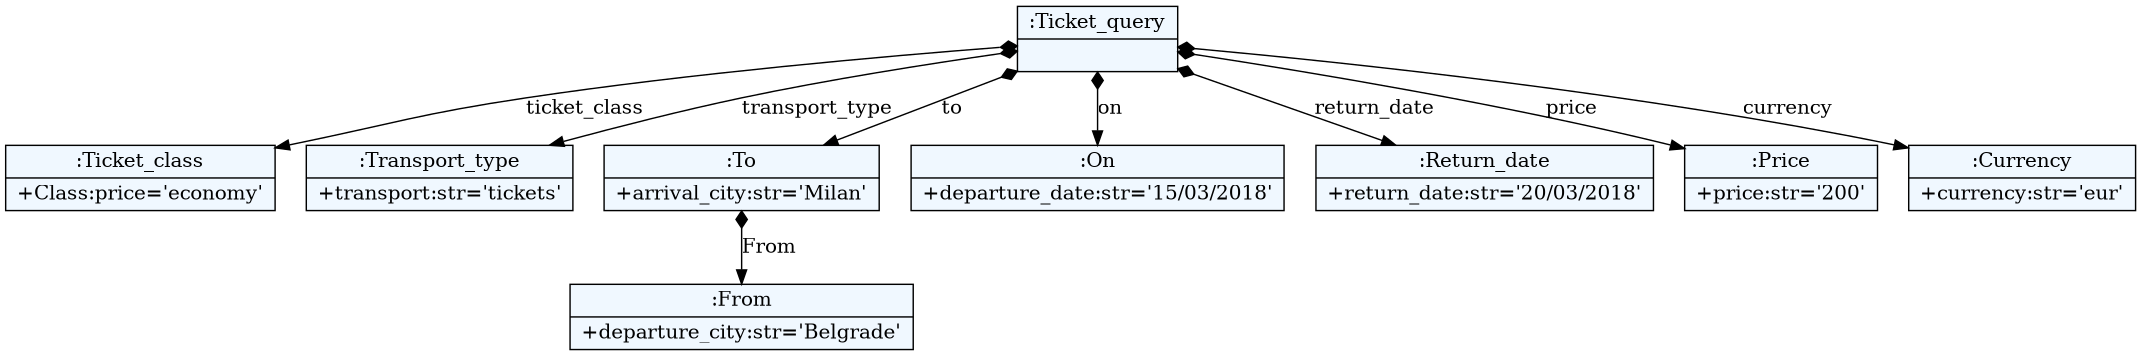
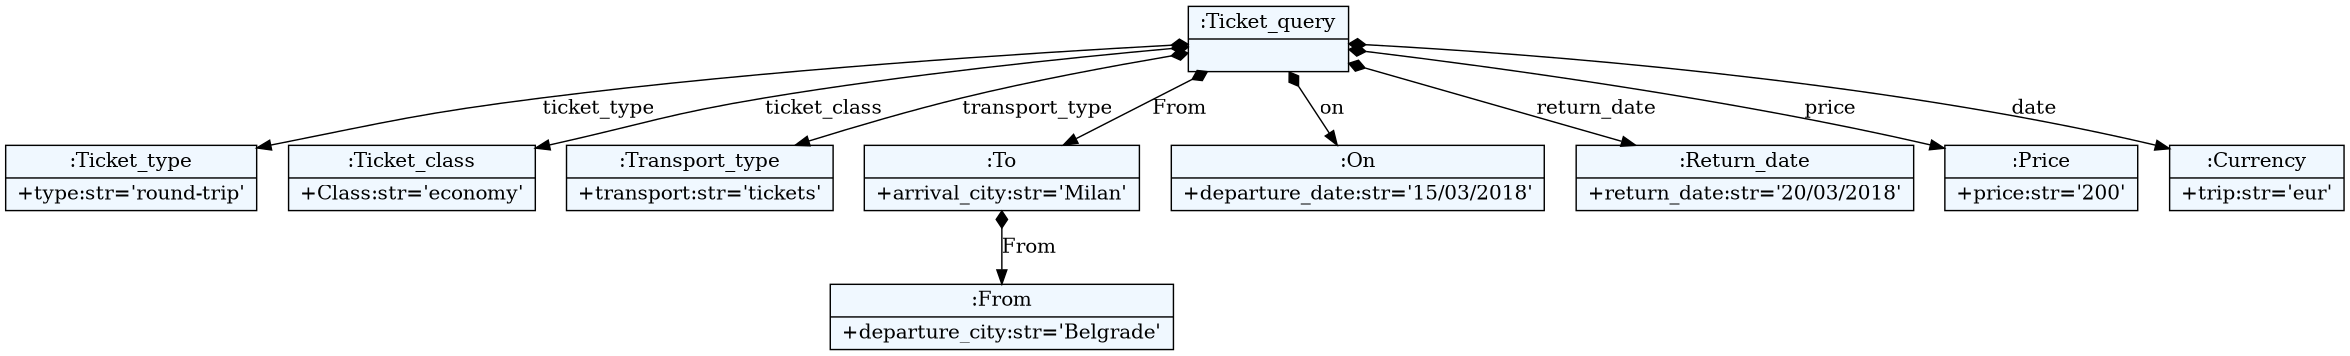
edge ":Ticket_query" -- ":To": label "to" -> "From"
edge ":Ticket_query" -- ":Currency": label "currency" -> "date"
node ":Ticket_type": added
node ":Ticket_class": text "+Class:price='economy'" -> "+Class:str='economy'"
node ":Currency": text "+currency:str='eur'" -> "+trip:str='eur'"
